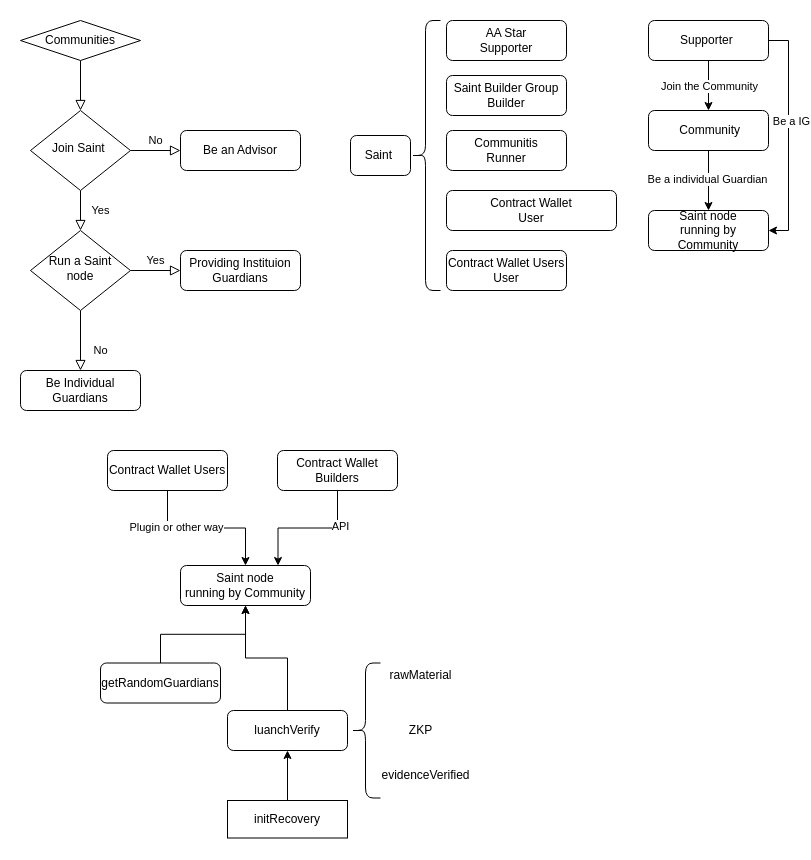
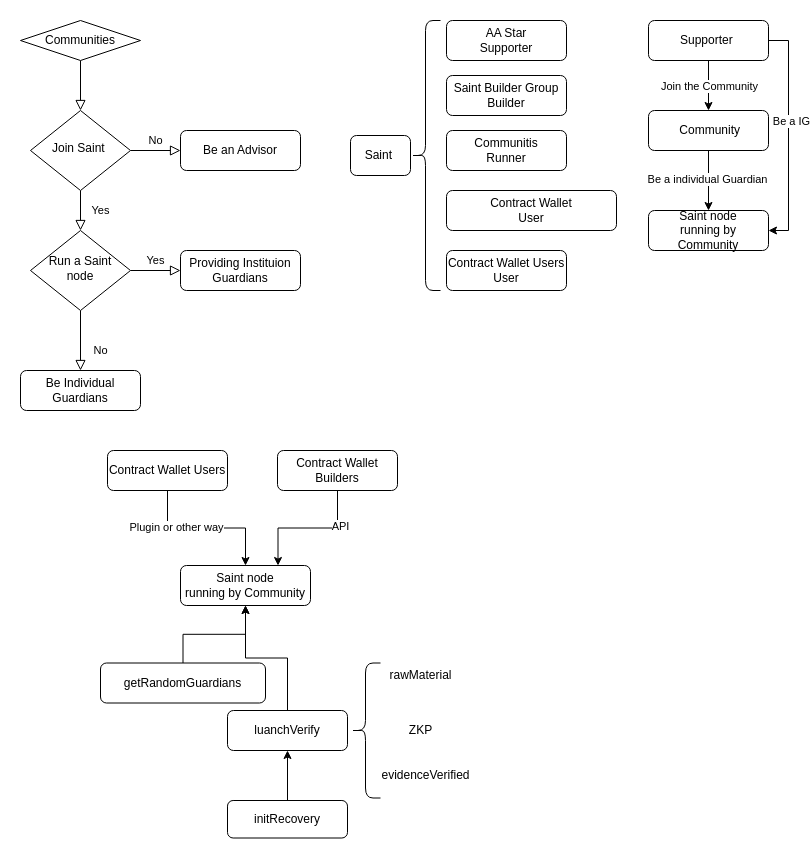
node "getRandomGuardians": size 120x40 -> 165x40
node "initRecovery": shape rectangle -> rounded rectangle
